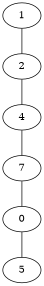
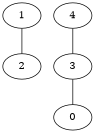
edge "2" -- "4": removed
node "7": label "7" -> "3"
node "5": removed
